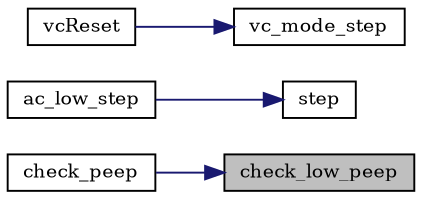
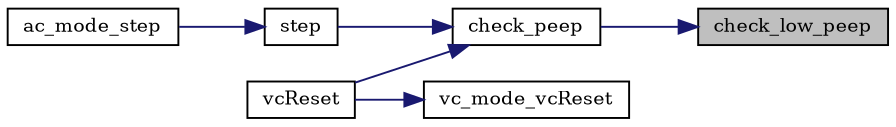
node "vc_mode_step": label "vc_mode_step" -> "vc_mode_vcReset"
edge "step" -> "check_peep": added
edge "vcReset" -> "check_peep": added
node "ac_low_step": label "ac_low_step" -> "ac_mode_step"
